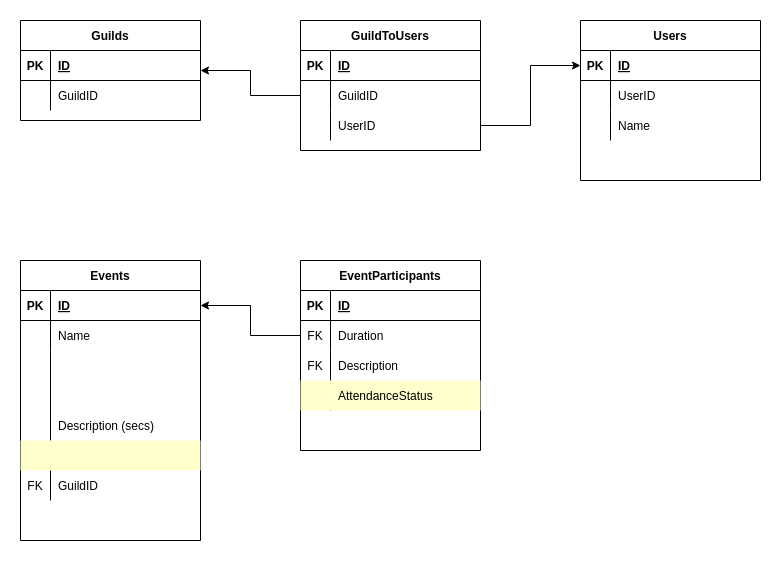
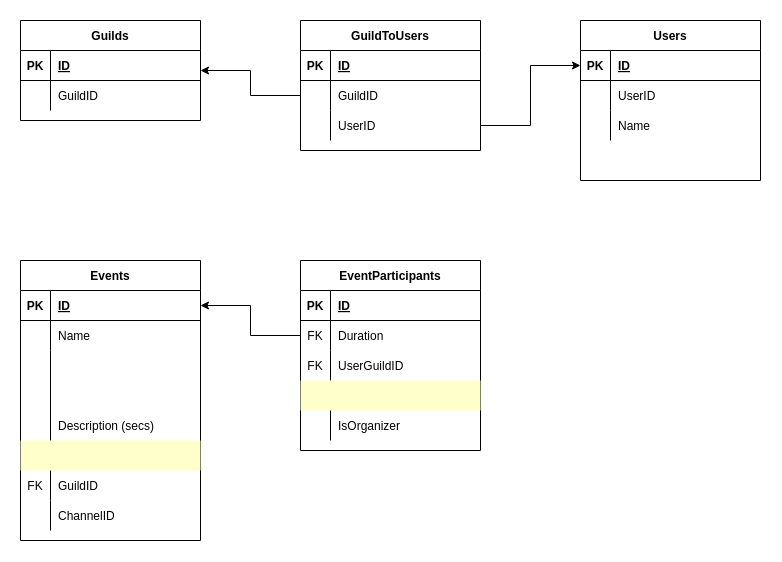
node "Description": label "Description" -> "UserGuildID"
node "AttendanceStatus": removed
node "IsOrganizer": added
node "ChannelID": added
